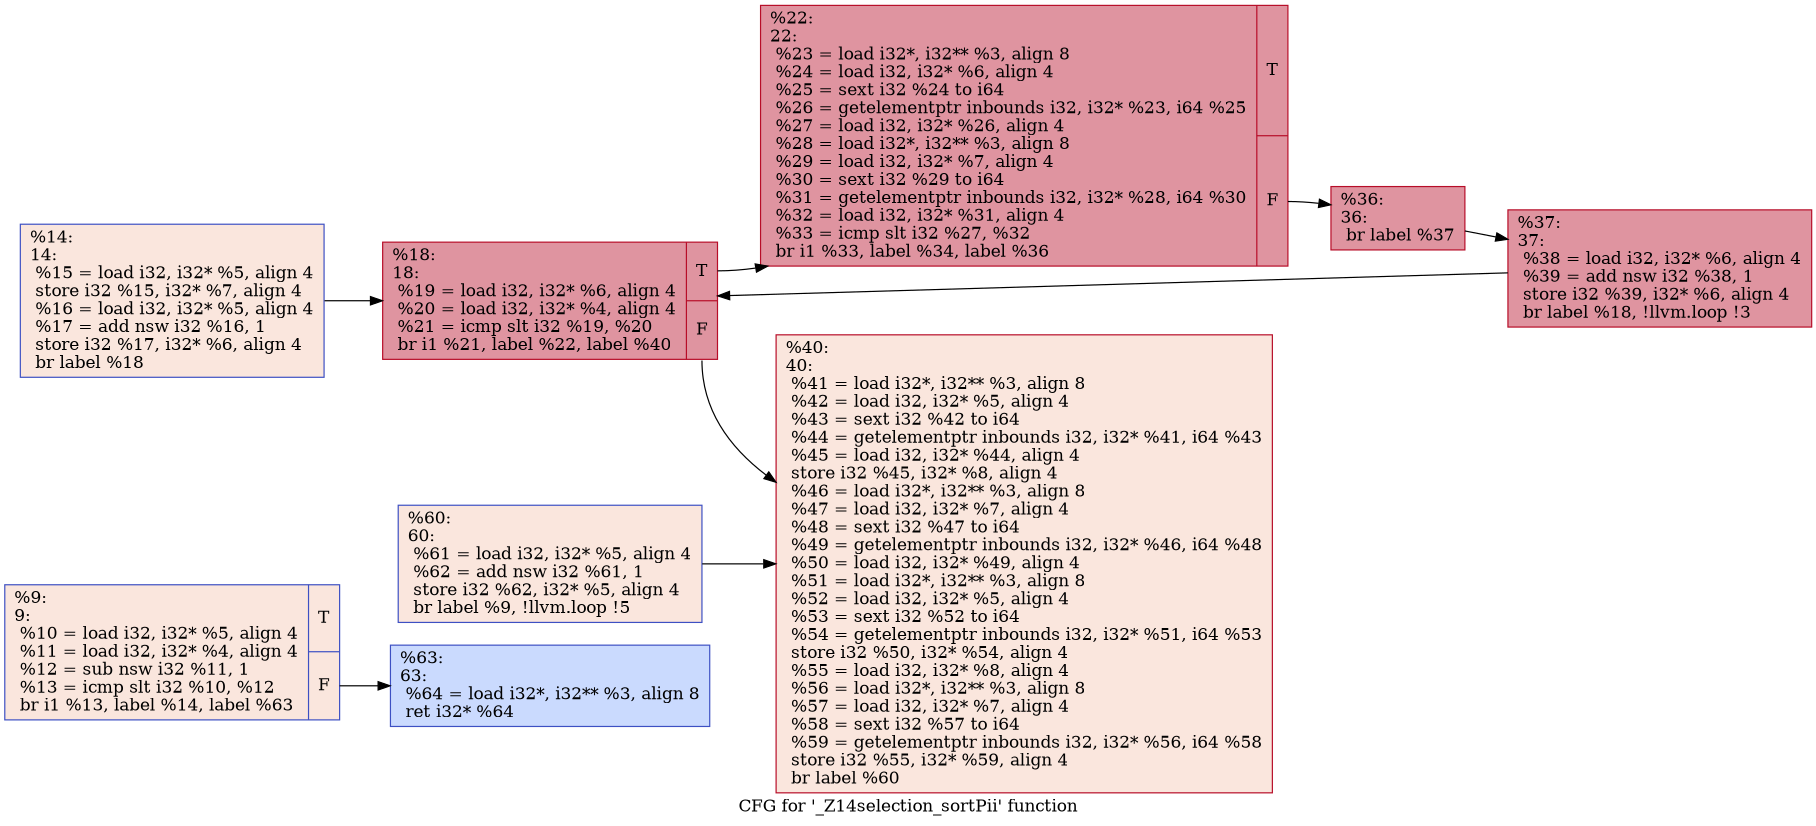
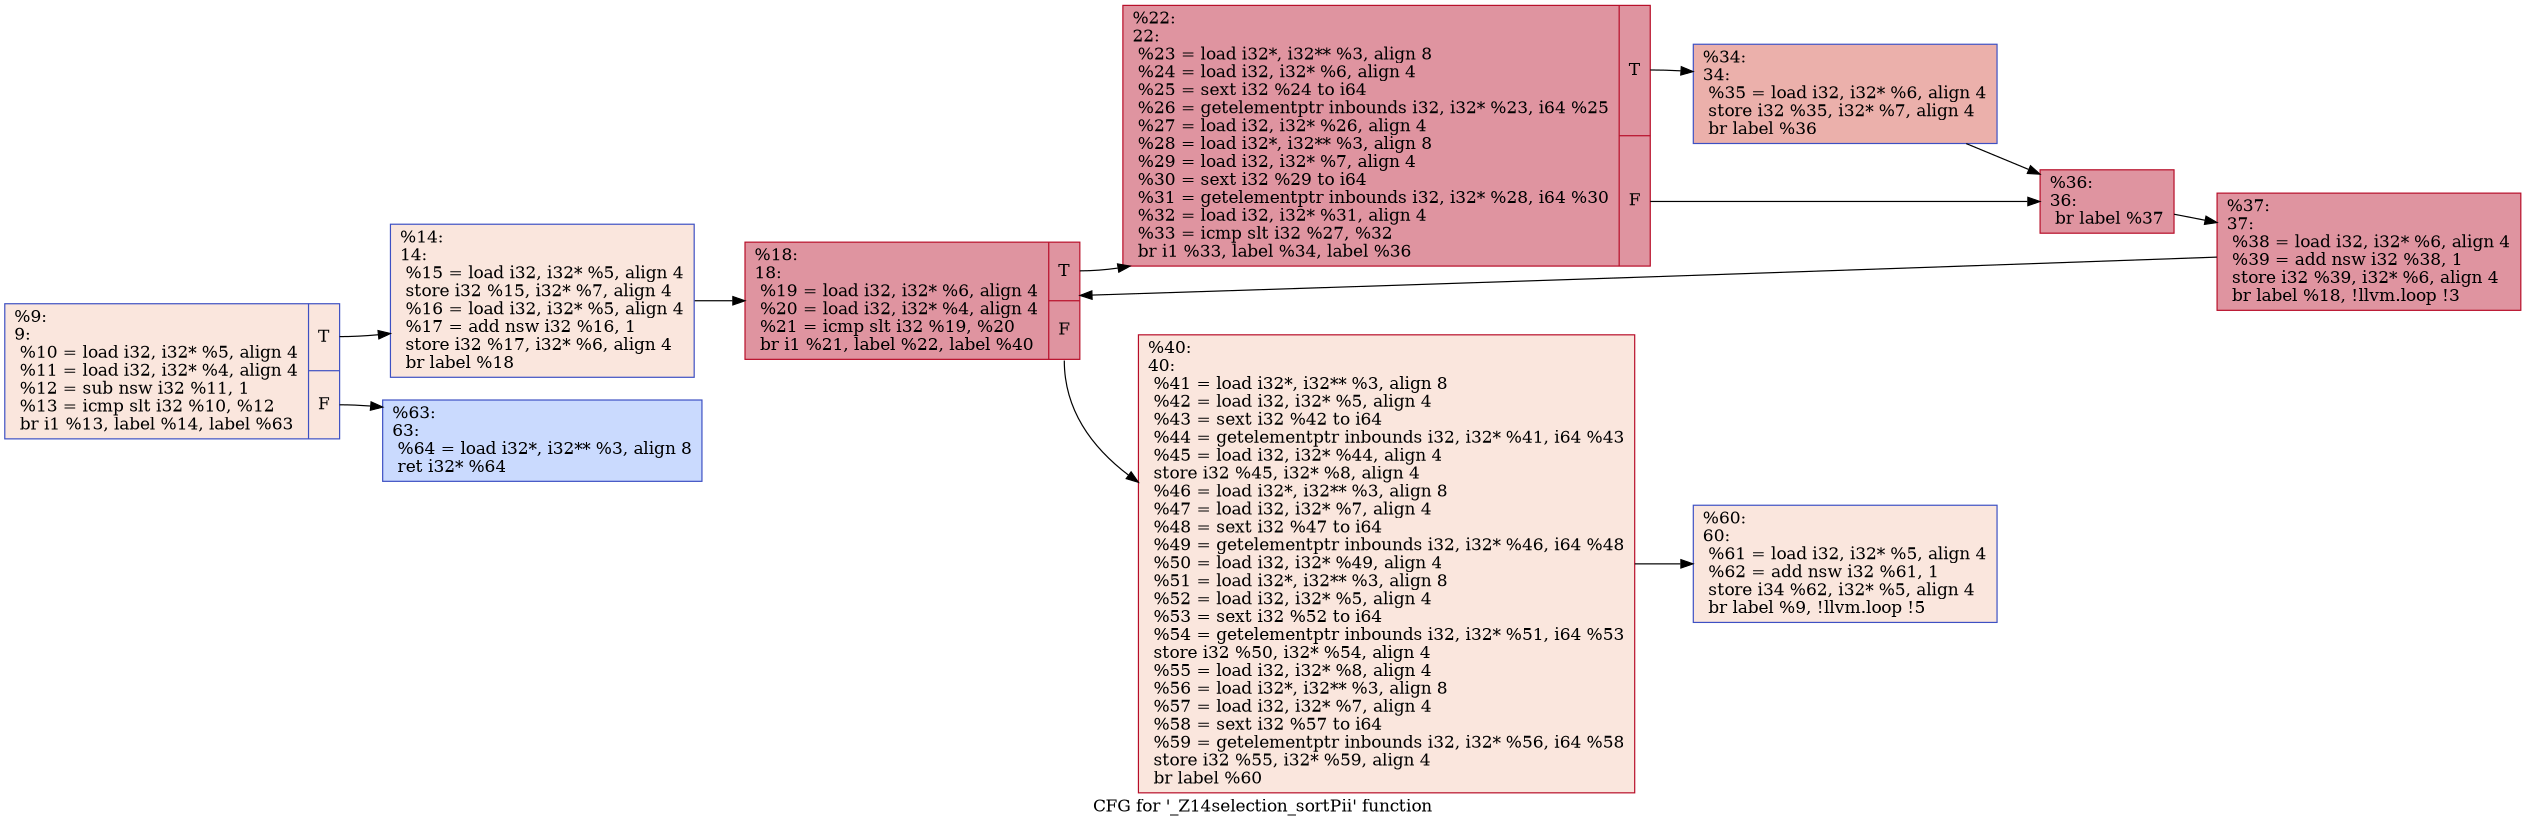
node "%34:": added
edge "%9:" -> "%14:": added
edge "%60:" -> "%40:": reversed
node "%60:": text "store i32 %62, i32* %5, align 4" -> "store i34 %62, i32* %5, align 4"
